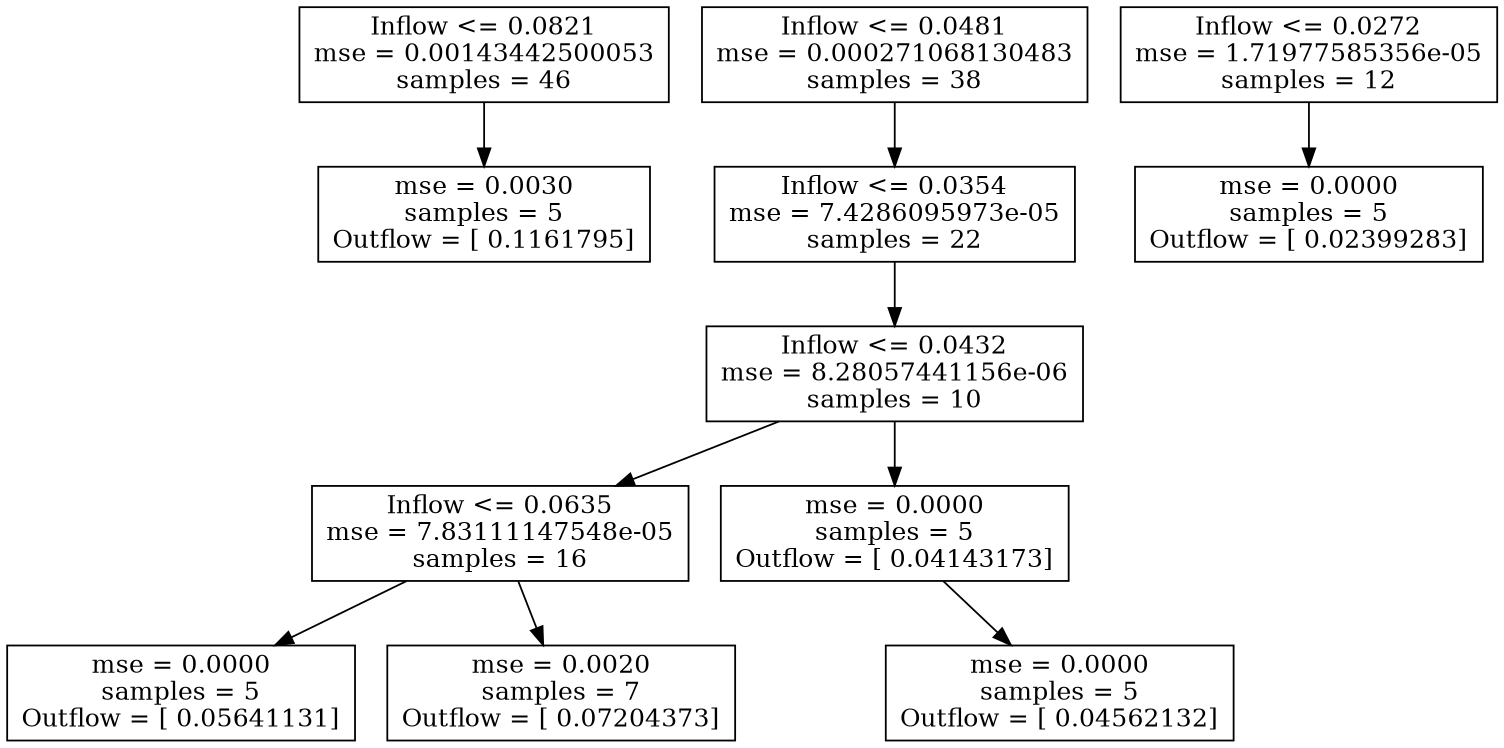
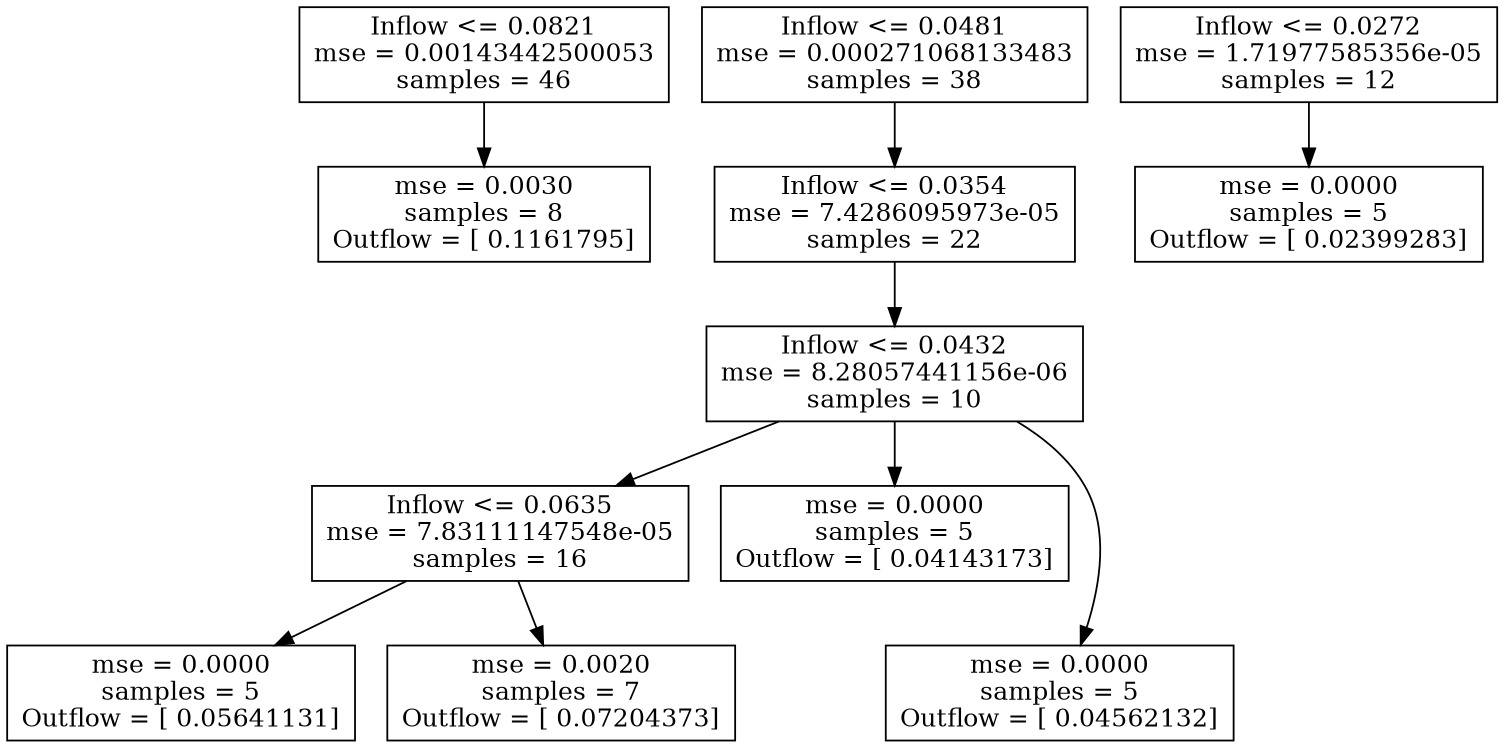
node "Inflow <= 0.0481 mse = 0.000271068130483 samples = 38": label "Inflow <= 0.0481 mse = 0.000271068130483 samples = 38" -> "Inflow <= 0.0481 mse = 0.000271068133483 samples = 38"
node "mse = 0.0030 samples = 5 Outflow = [ 0.1161795]": label "mse = 0.0030 samples = 5 Outflow = [ 0.1161795]" -> "mse = 0.0030 samples = 8 Outflow = [ 0.1161795]"
edge "mse = 0.0000 samples = 5 Outflow = [ 0.04143173]" -> "mse = 0.0000 samples = 5 Outflow = [ 0.04562132]": now "Inflow <= 0.0432 mse = 8.28057441156e-06 samples = 10" -> "mse = 0.0000 samples = 5 Outflow = [ 0.04562132]"
